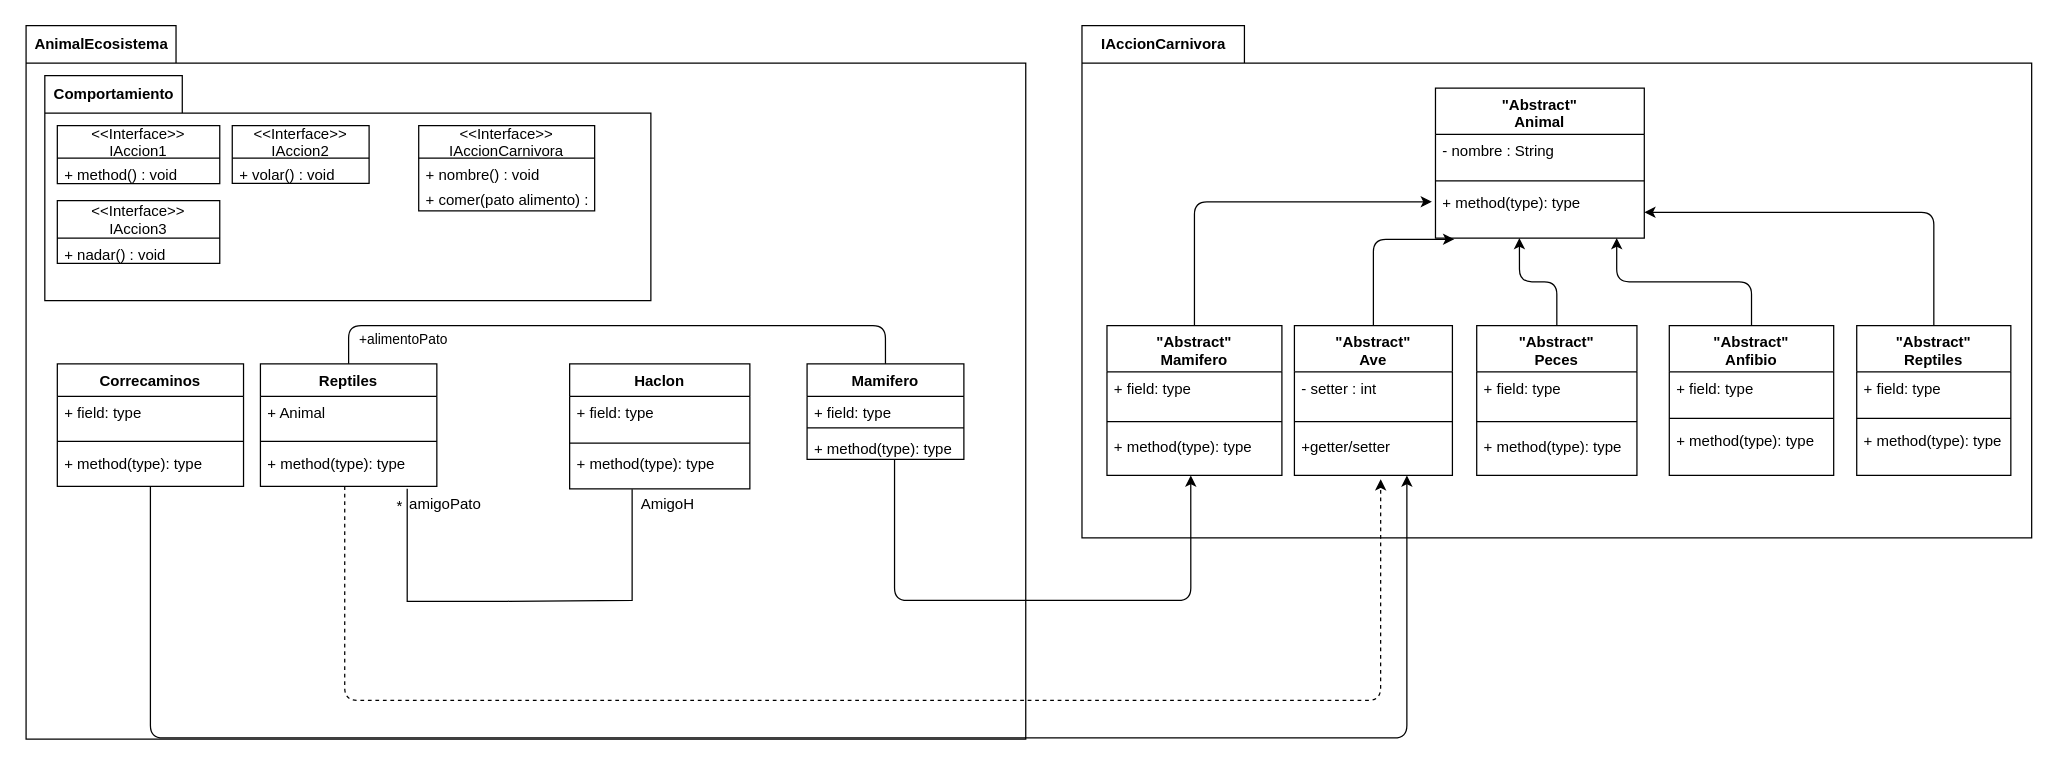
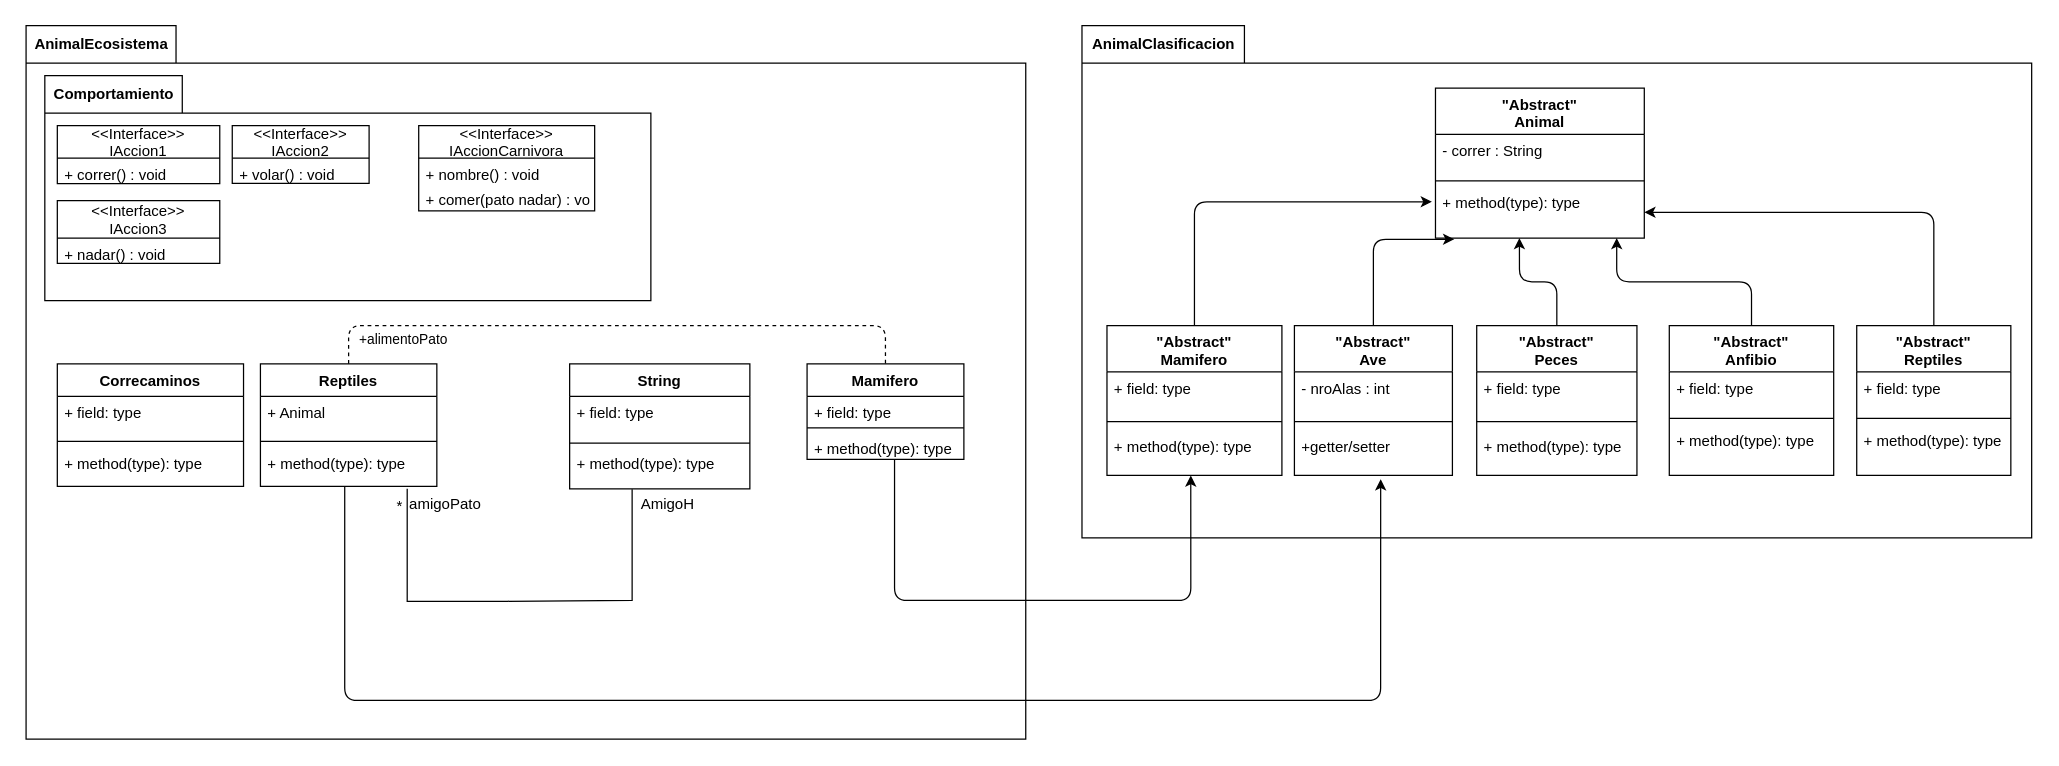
node "IAccionCarnivora": label "IAccionCarnivora" -> "AnimalClasificacion"
node "- nombre : String": label "- nombre : String" -> "- correr : String"
node "+ method() : void": label "+ method() : void" -> "+ correr() : void"
node "+ comer(pato alimento) : void": label "+ comer(pato alimento) : void" -> "+ comer(pato nadar) : void"
edge "Mamifero" -- "Reptiles": style solid -> dashed
node "Haclon": label "Haclon" -> "String"
node "- setter : int": label "- setter : int" -> "- nroAlas : int"
edge "Reptiles" -> "+getter/setter": style dashed -> solid
edge "Correcaminos" -> "+getter/setter": removed
